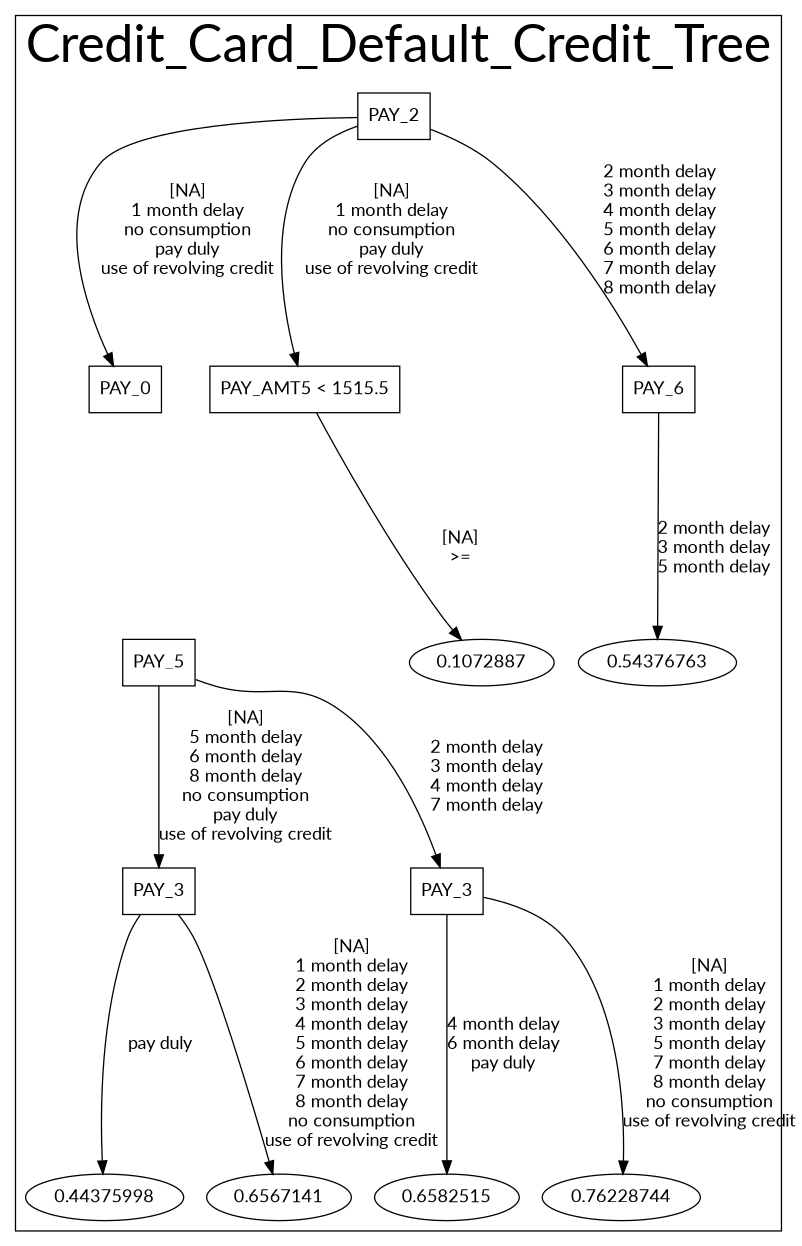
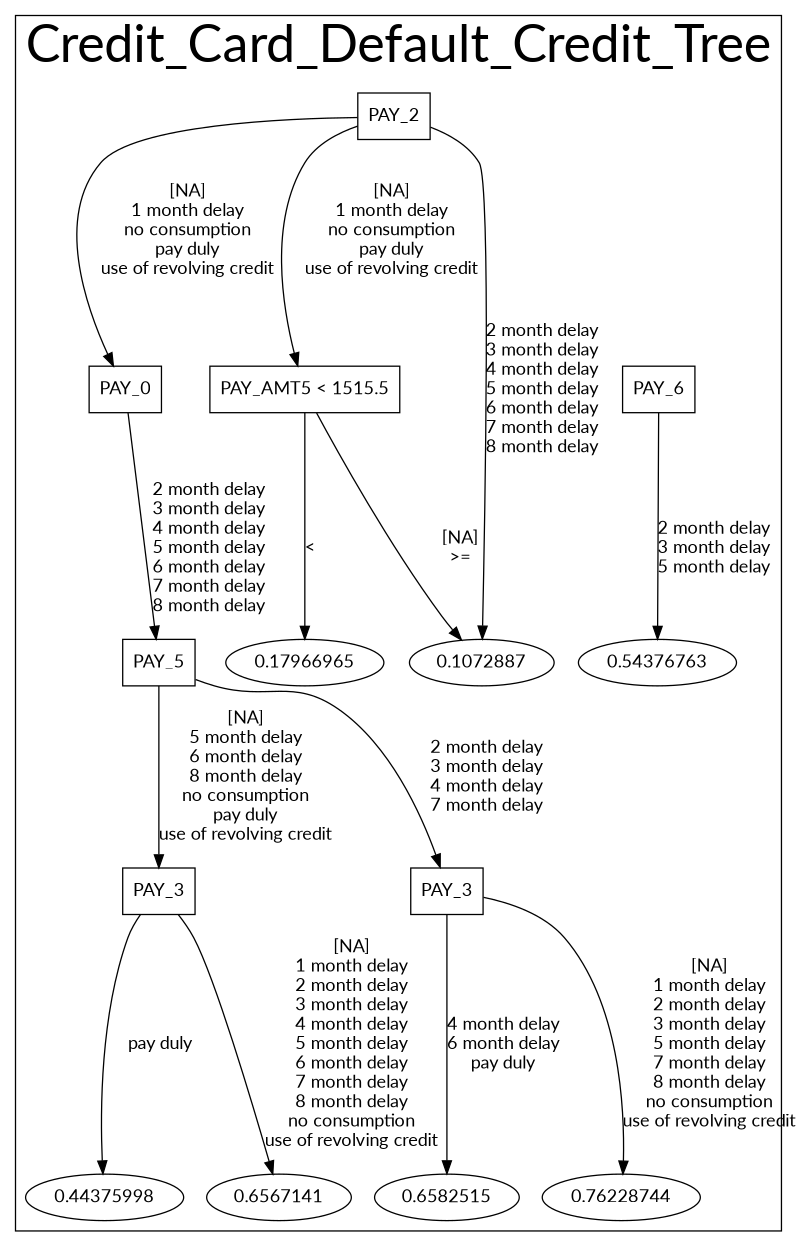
edge "PAY_2" -> "PAY_6": now "PAY_2" -> "0.1072887"
edge "PAY_0" -> "PAY_5": added, label "2 month delay 3 month delay 4 month delay 5 month delay 6 month delay 7 month delay 8 month delay"
node "0.17966965": added
